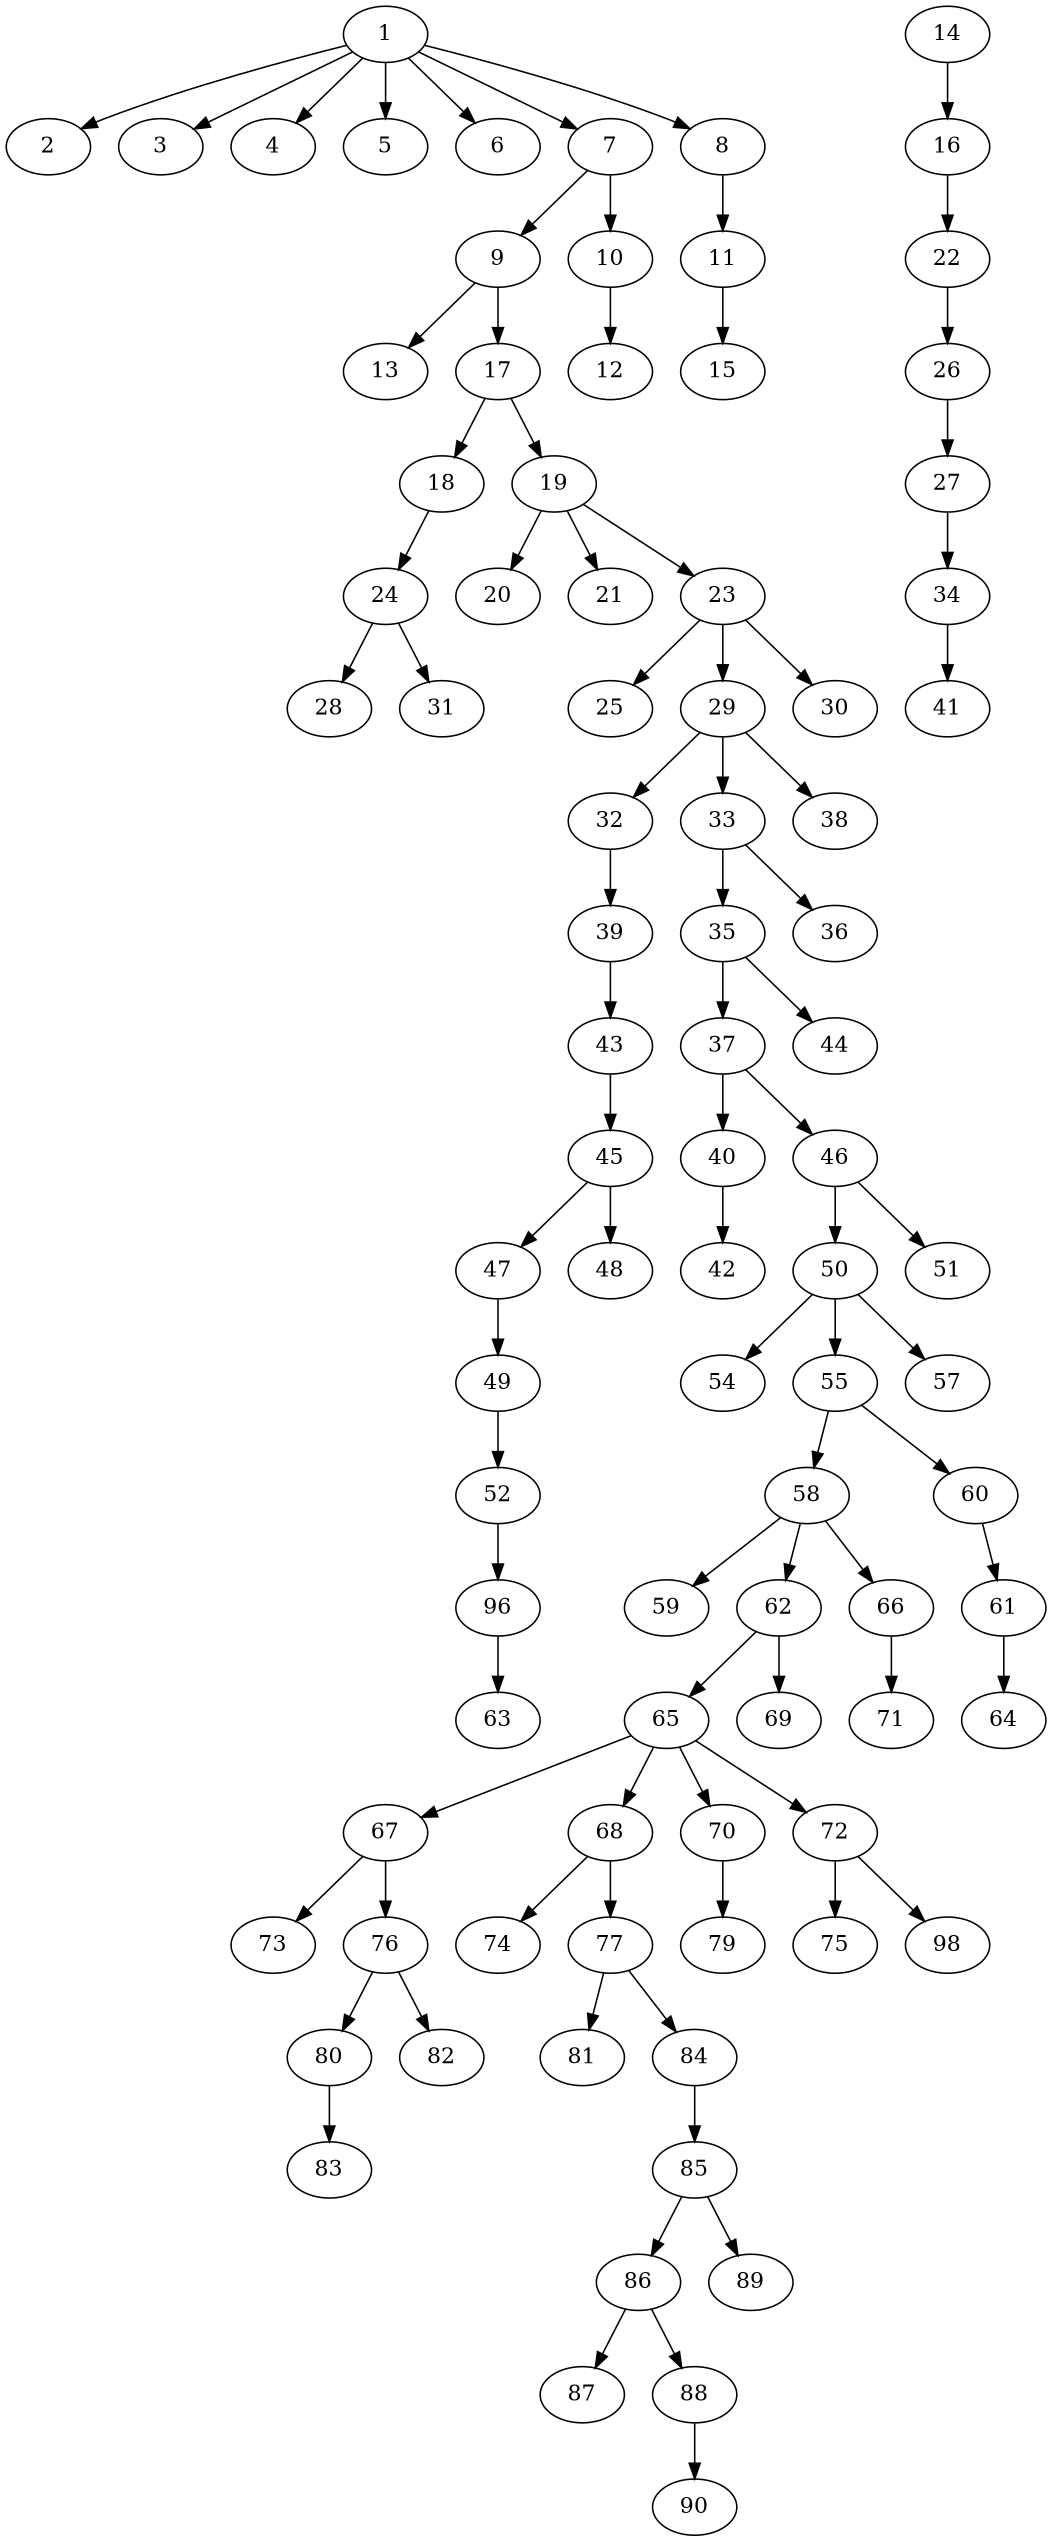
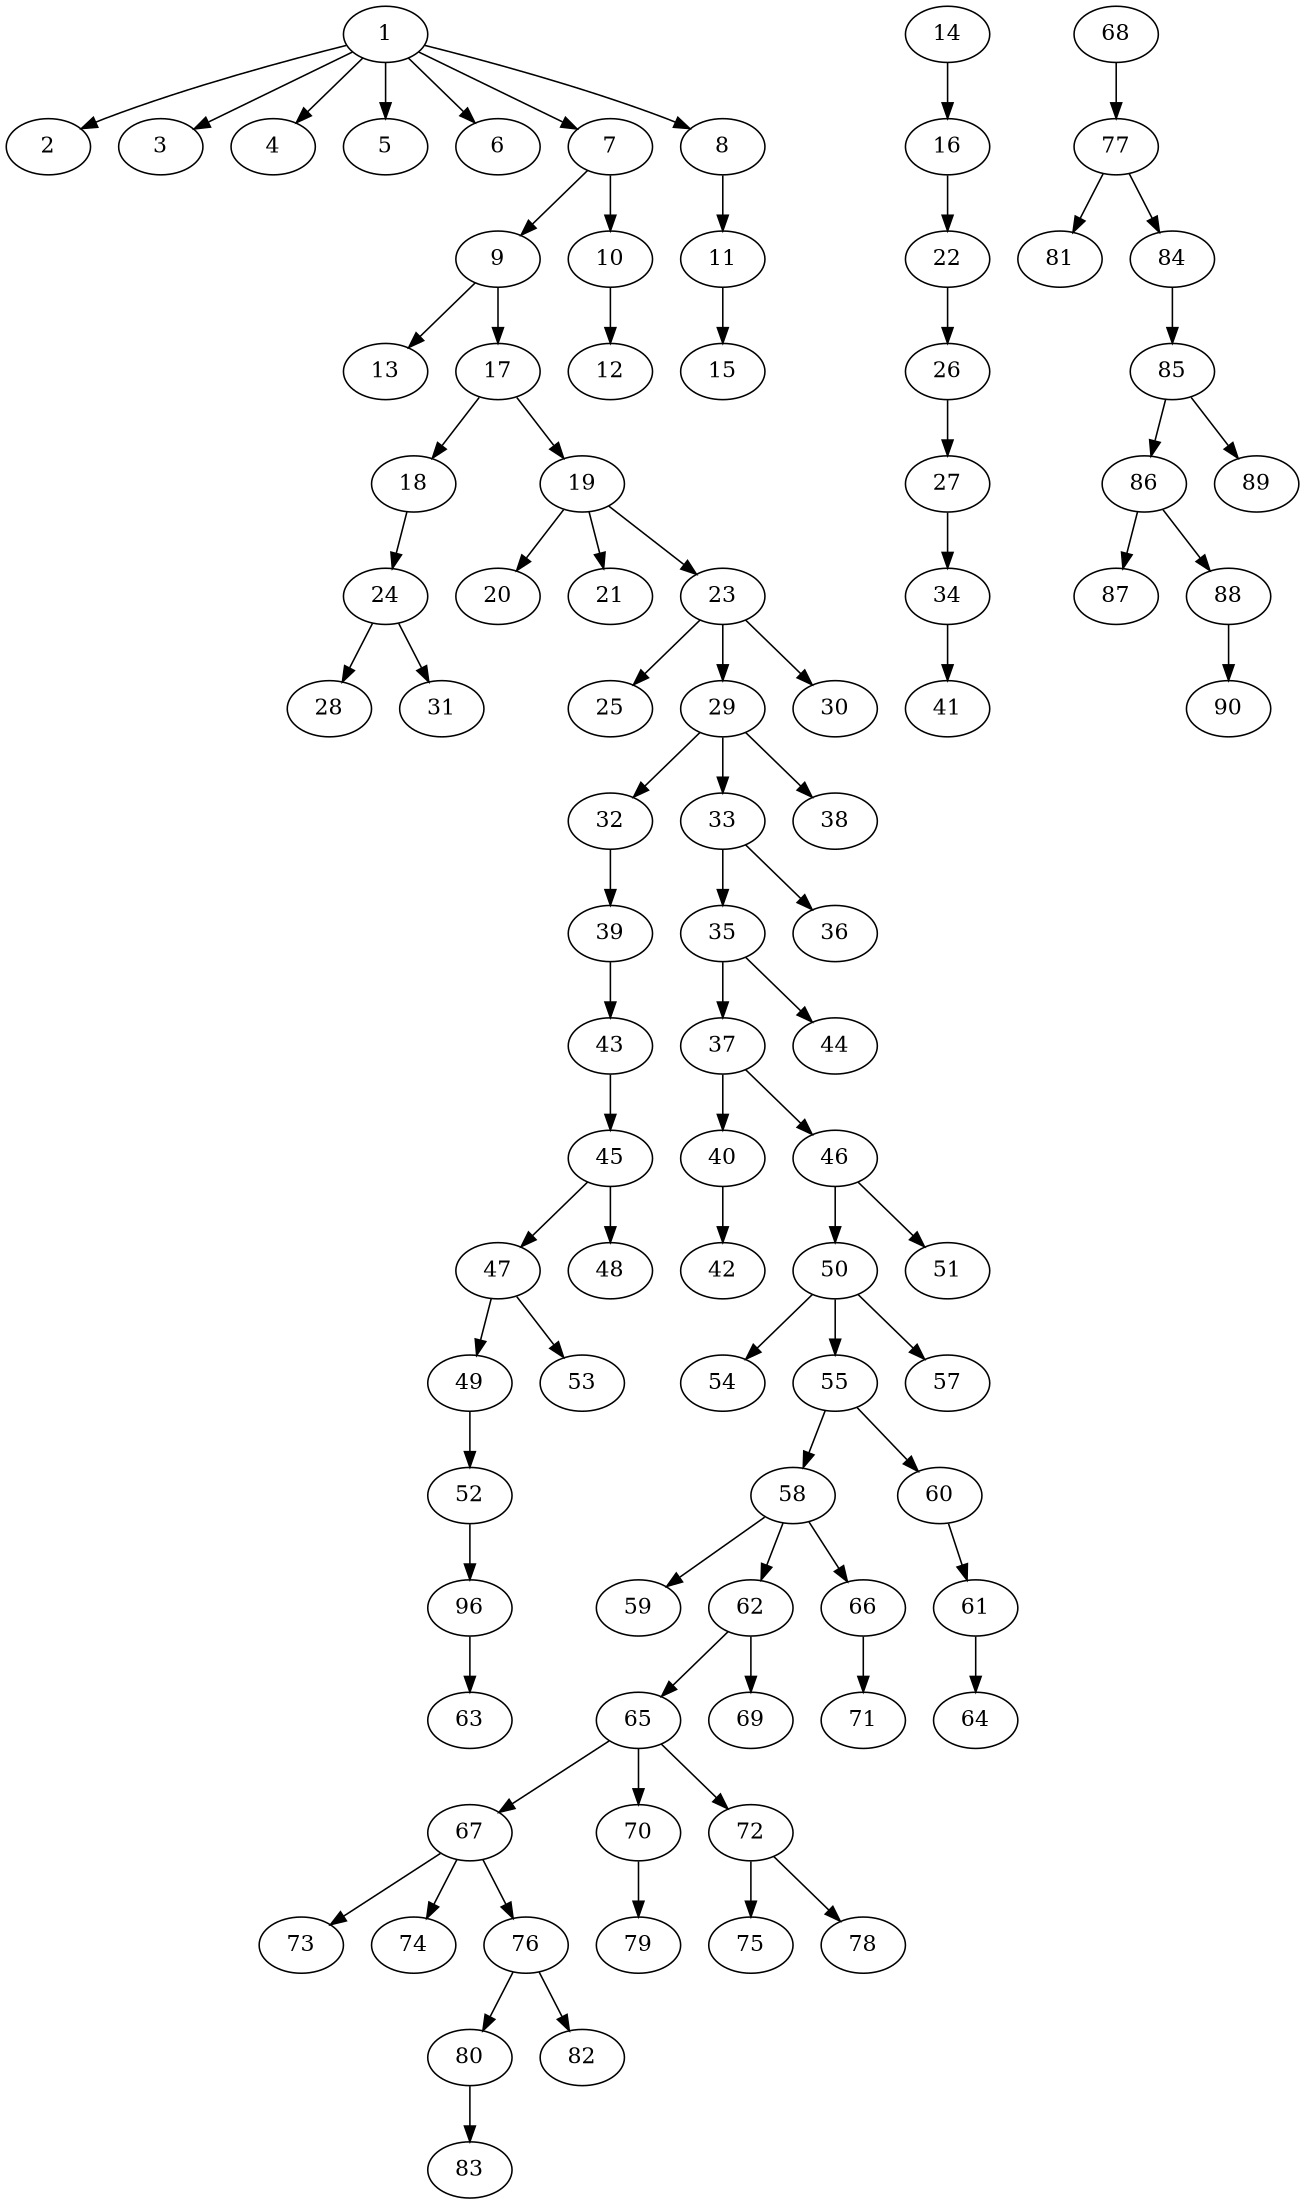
node "53": added
edge "65" -> "68": removed
edge "68" -> "74": now "67" -> "74"
node "98": label "98" -> "78"
